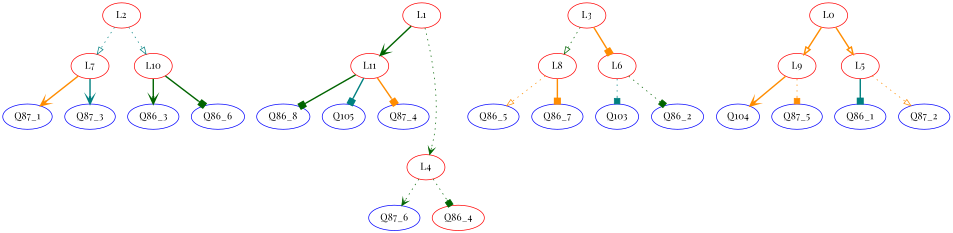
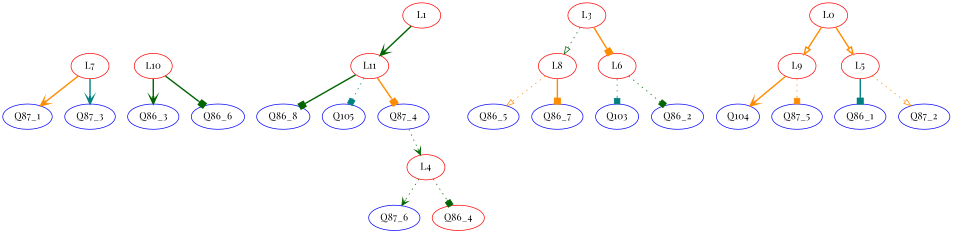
node "L2": removed
edge "L11" -> "Q105": style bold -> dotted
edge "L1" -> "L4": now "Q87_4" -> "L4"
